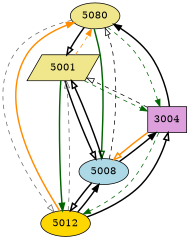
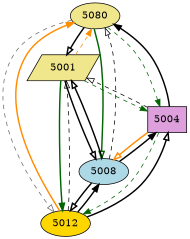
node "3004": label "3004" -> "5004"
edge "5012" -> "5001": color gray40 -> black
